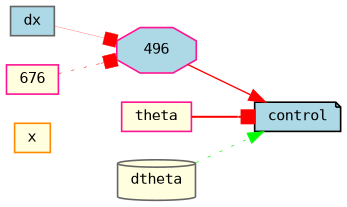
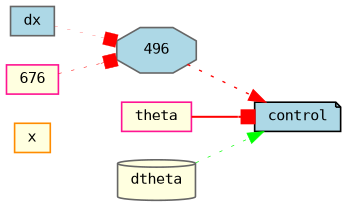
edge "dx" -> "496": style bold -> dotted
node "496": color deeppink -> gray40
edge "496" -> "control": style bold -> dotted
